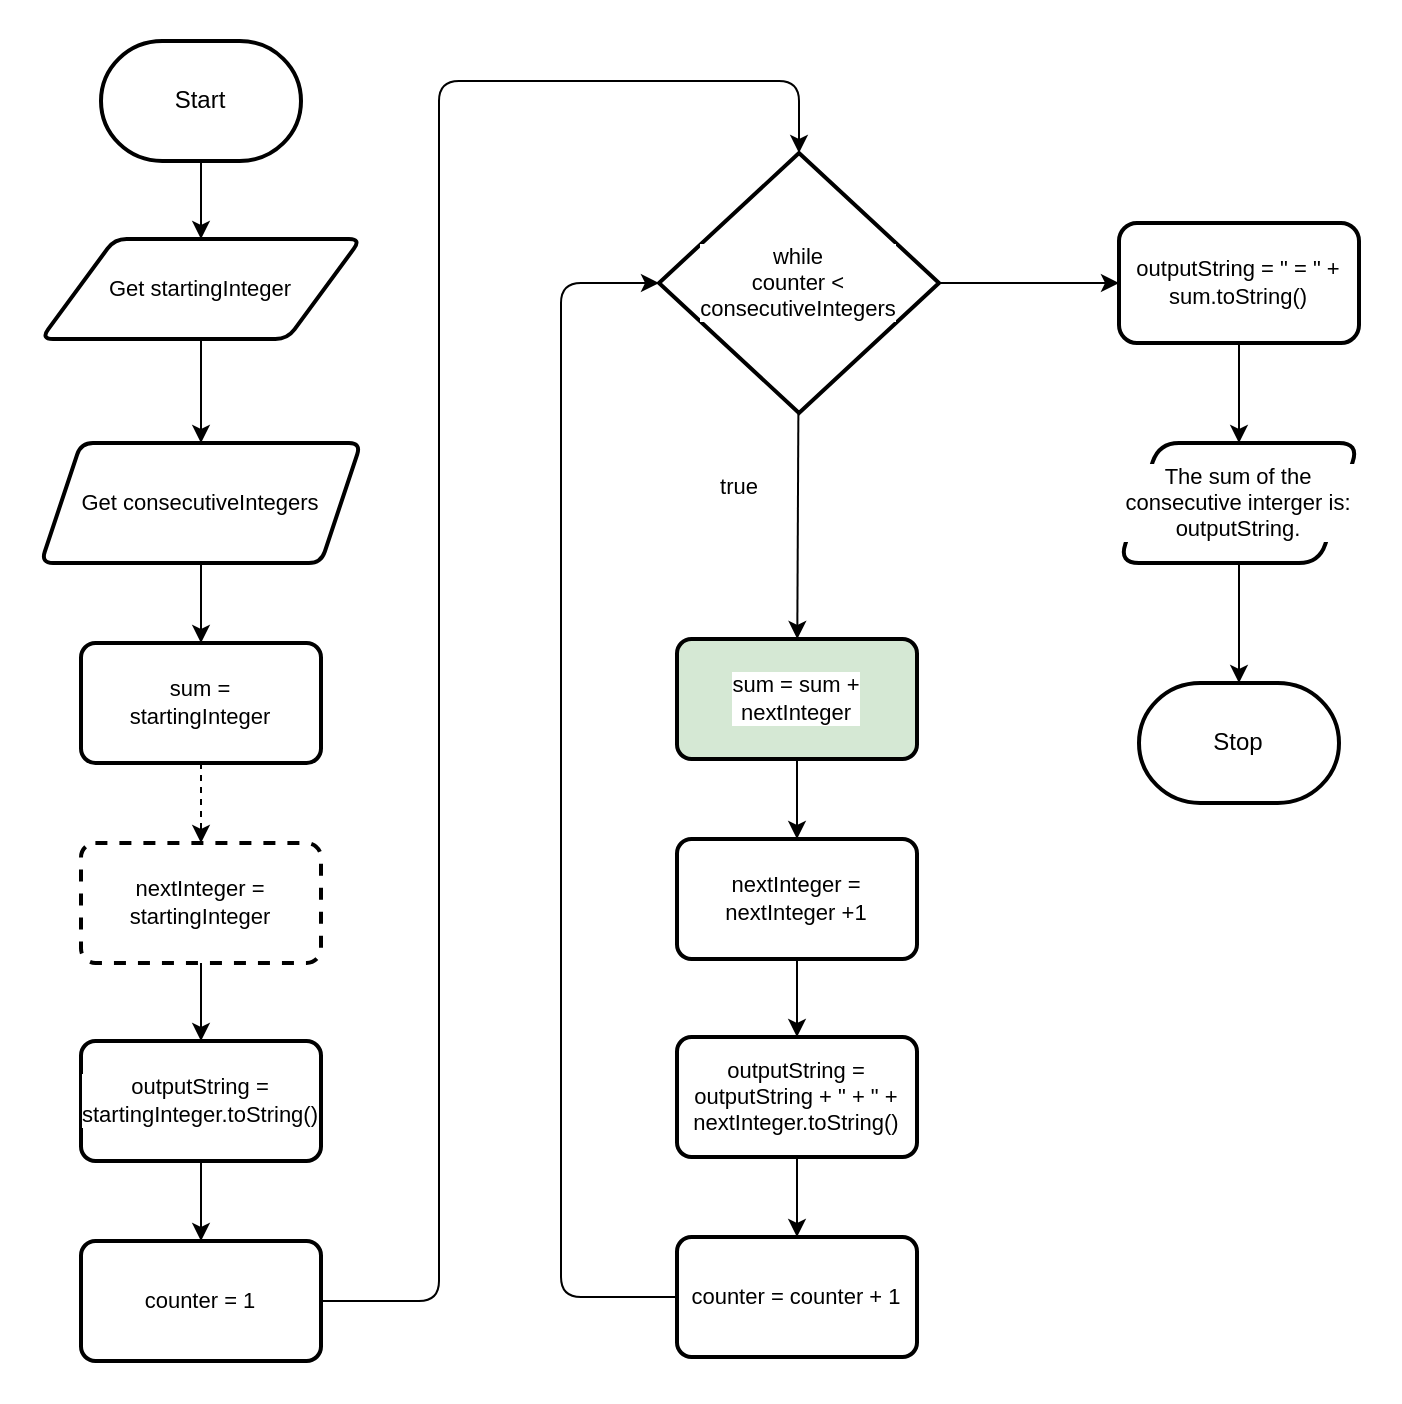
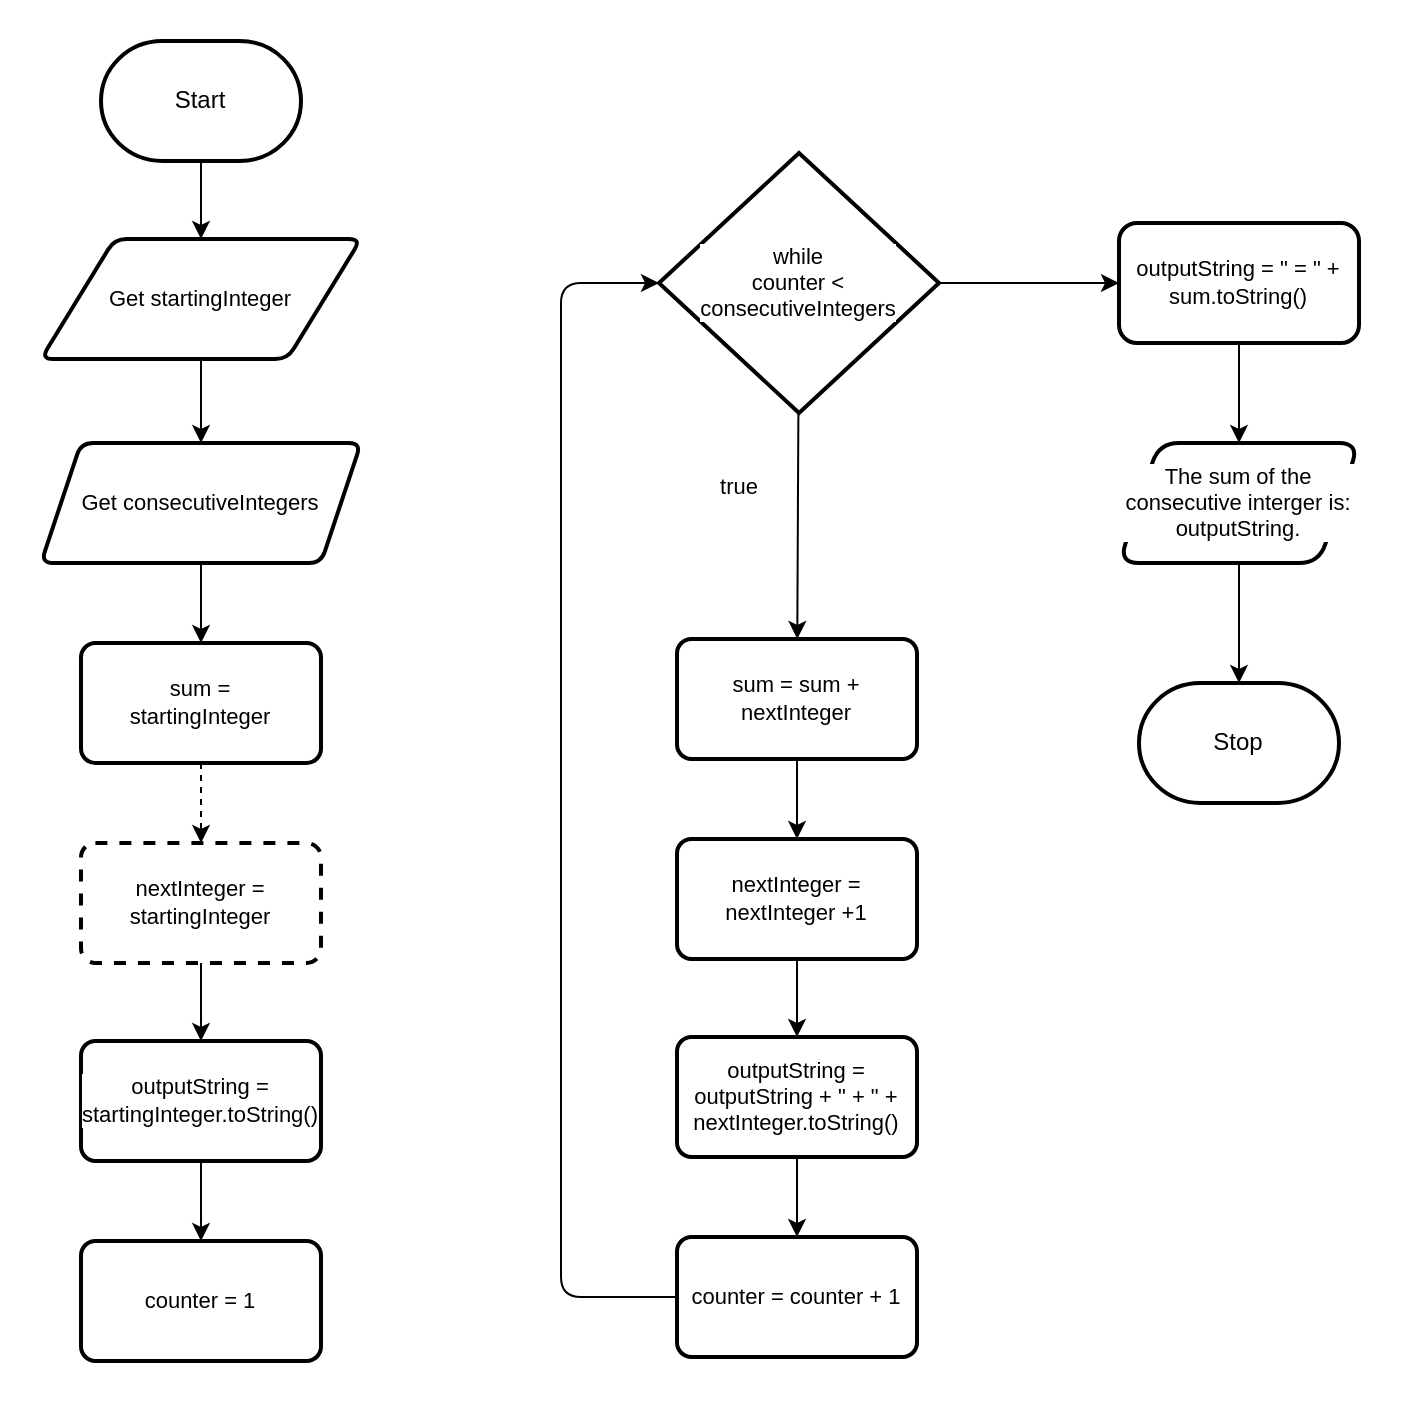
node "Get startingInteger": size 320x100 -> 320x120
edge "counter = 1" -> "while counter < consecutiveIntegers": removed
node "sum = sum + nextInteger": fillcolor #d5e8d4 -> #ffffff
